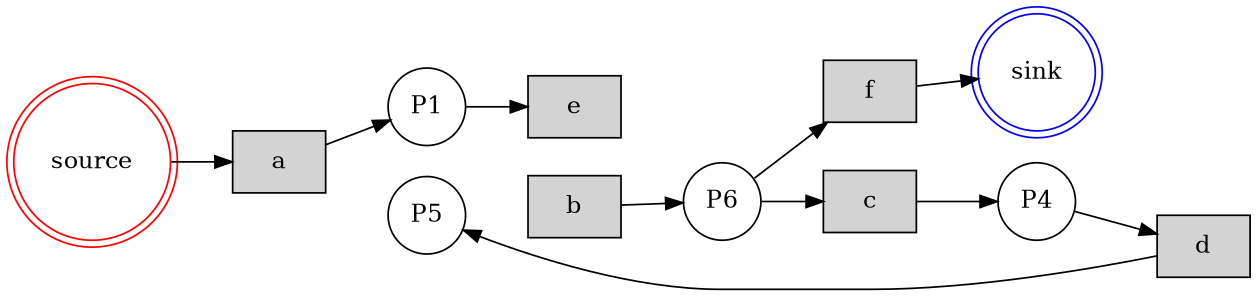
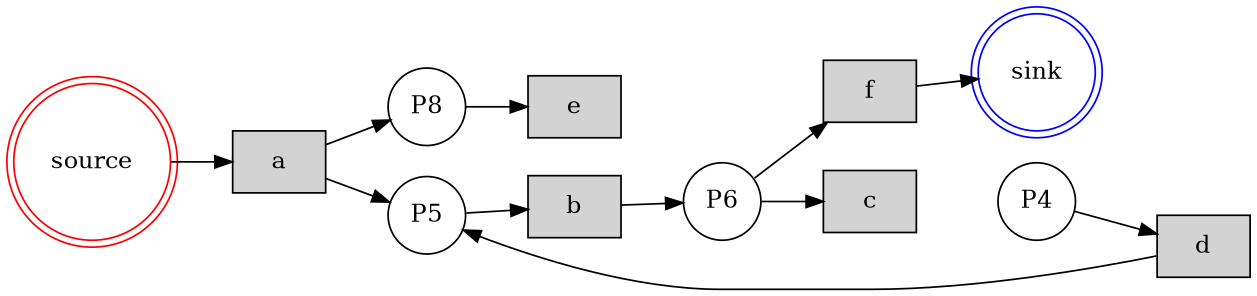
node "P1": label "P1" -> "P8"
edge "a" -> "P5": added
edge "c" -> "P4": removed
edge "P5" -> "b": added
